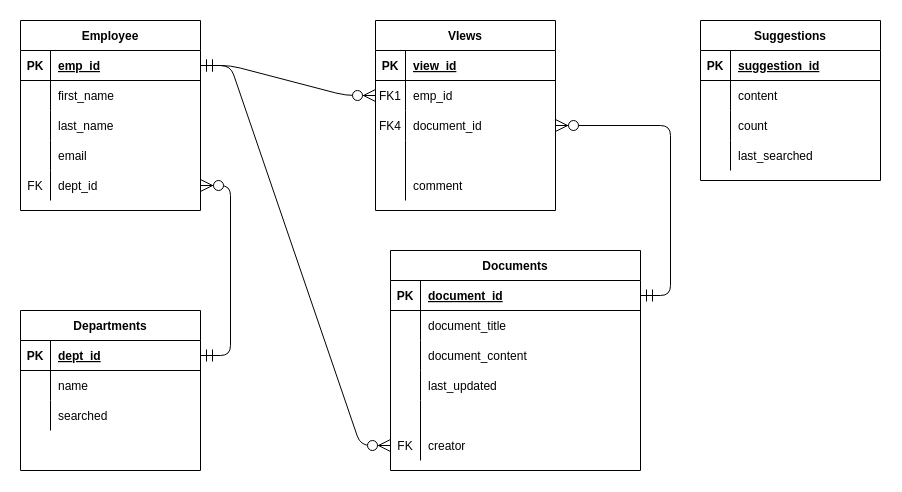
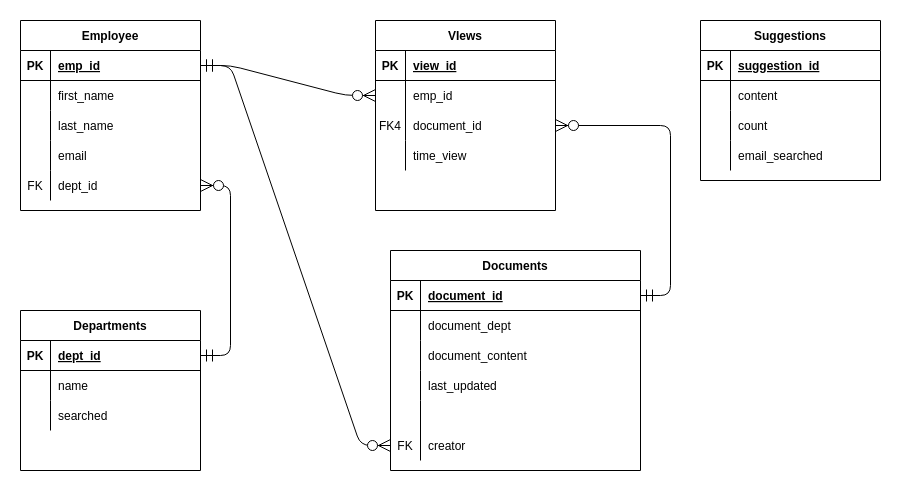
node "FK1": removed
node "time_view": added
node "last_searched": label "last_searched" -> "email_searched"
node "comment": removed
node "document_title": label "document_title" -> "document_dept"
